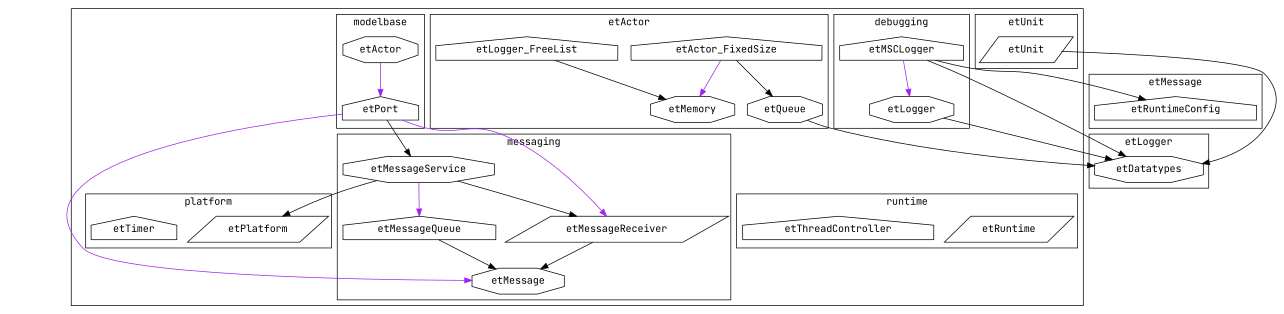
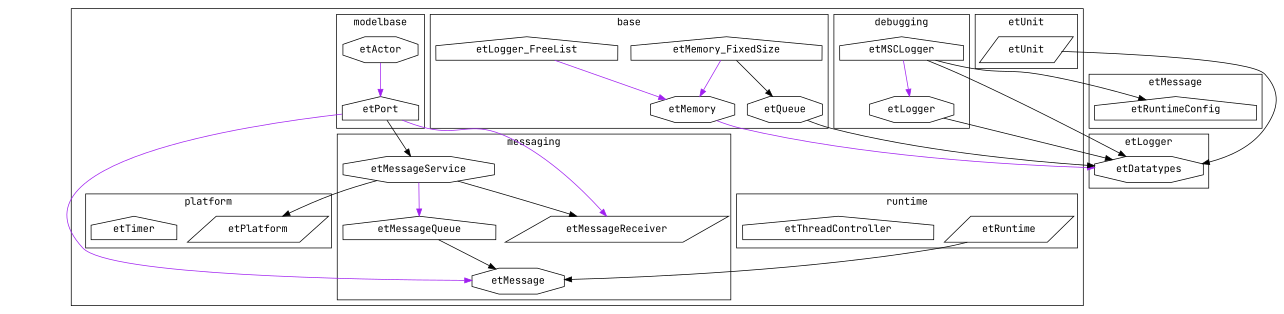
cluster "etActor": label "etActor" -> "base"
node "etActor_FixedSize": label "etActor_FixedSize" -> "etMemory_FixedSize"
edge "etLogger_FreeList" -> "etMemory": color black -> purple
edge "etMemory" -> "etDatatypes": added
edge "etMessageReceiver" -> "etMessage": now "etRuntime" -> "etMessage"
